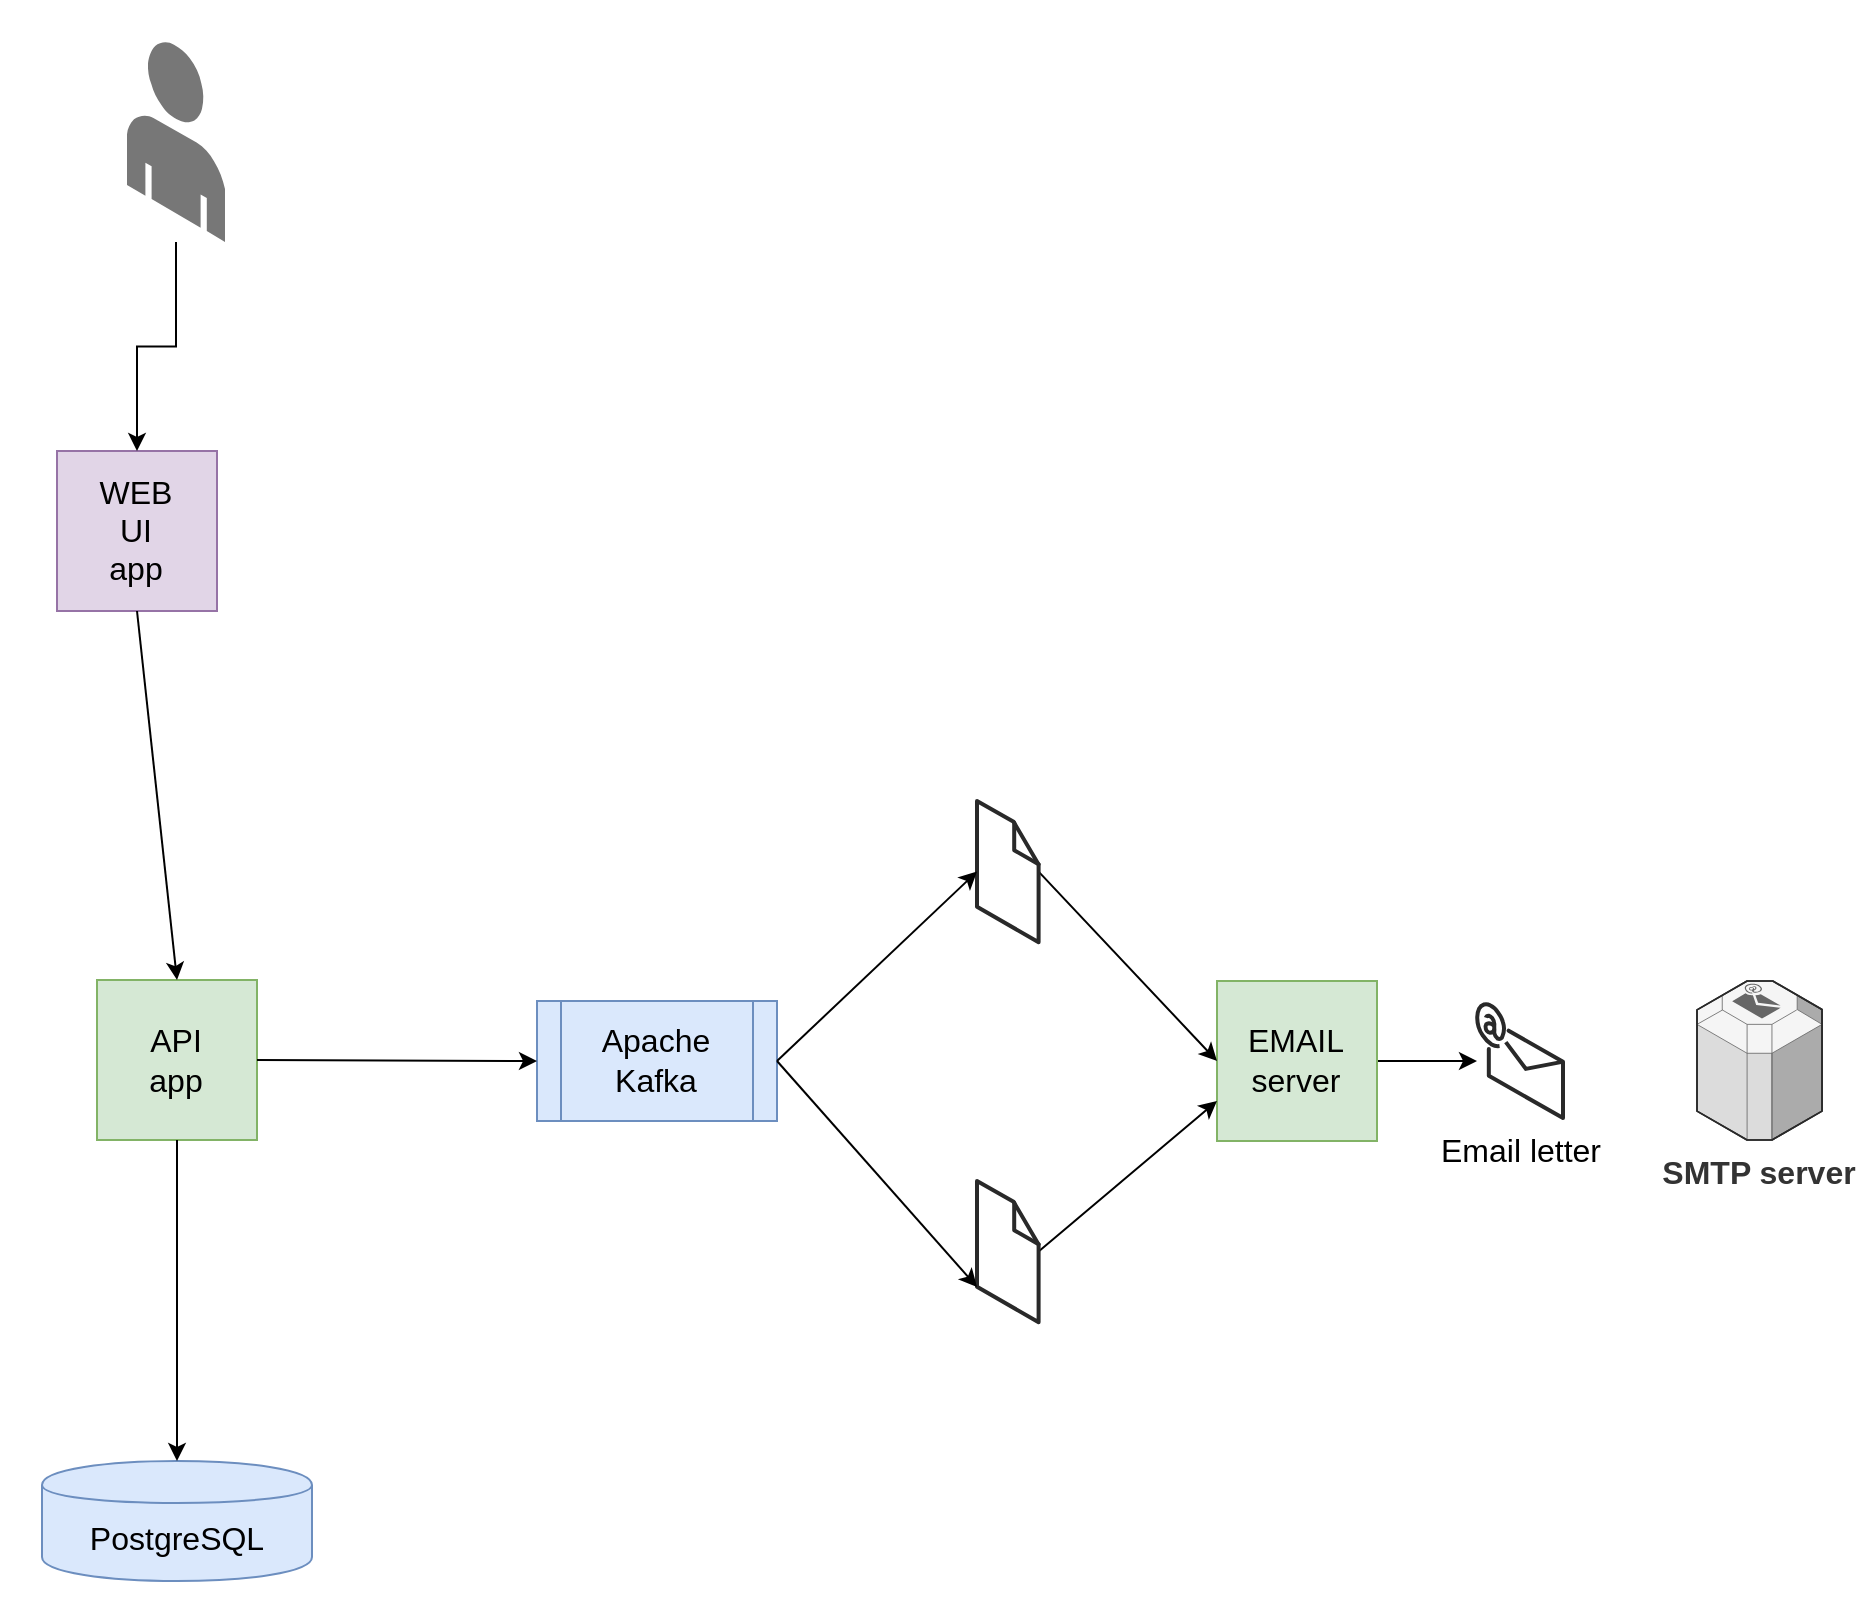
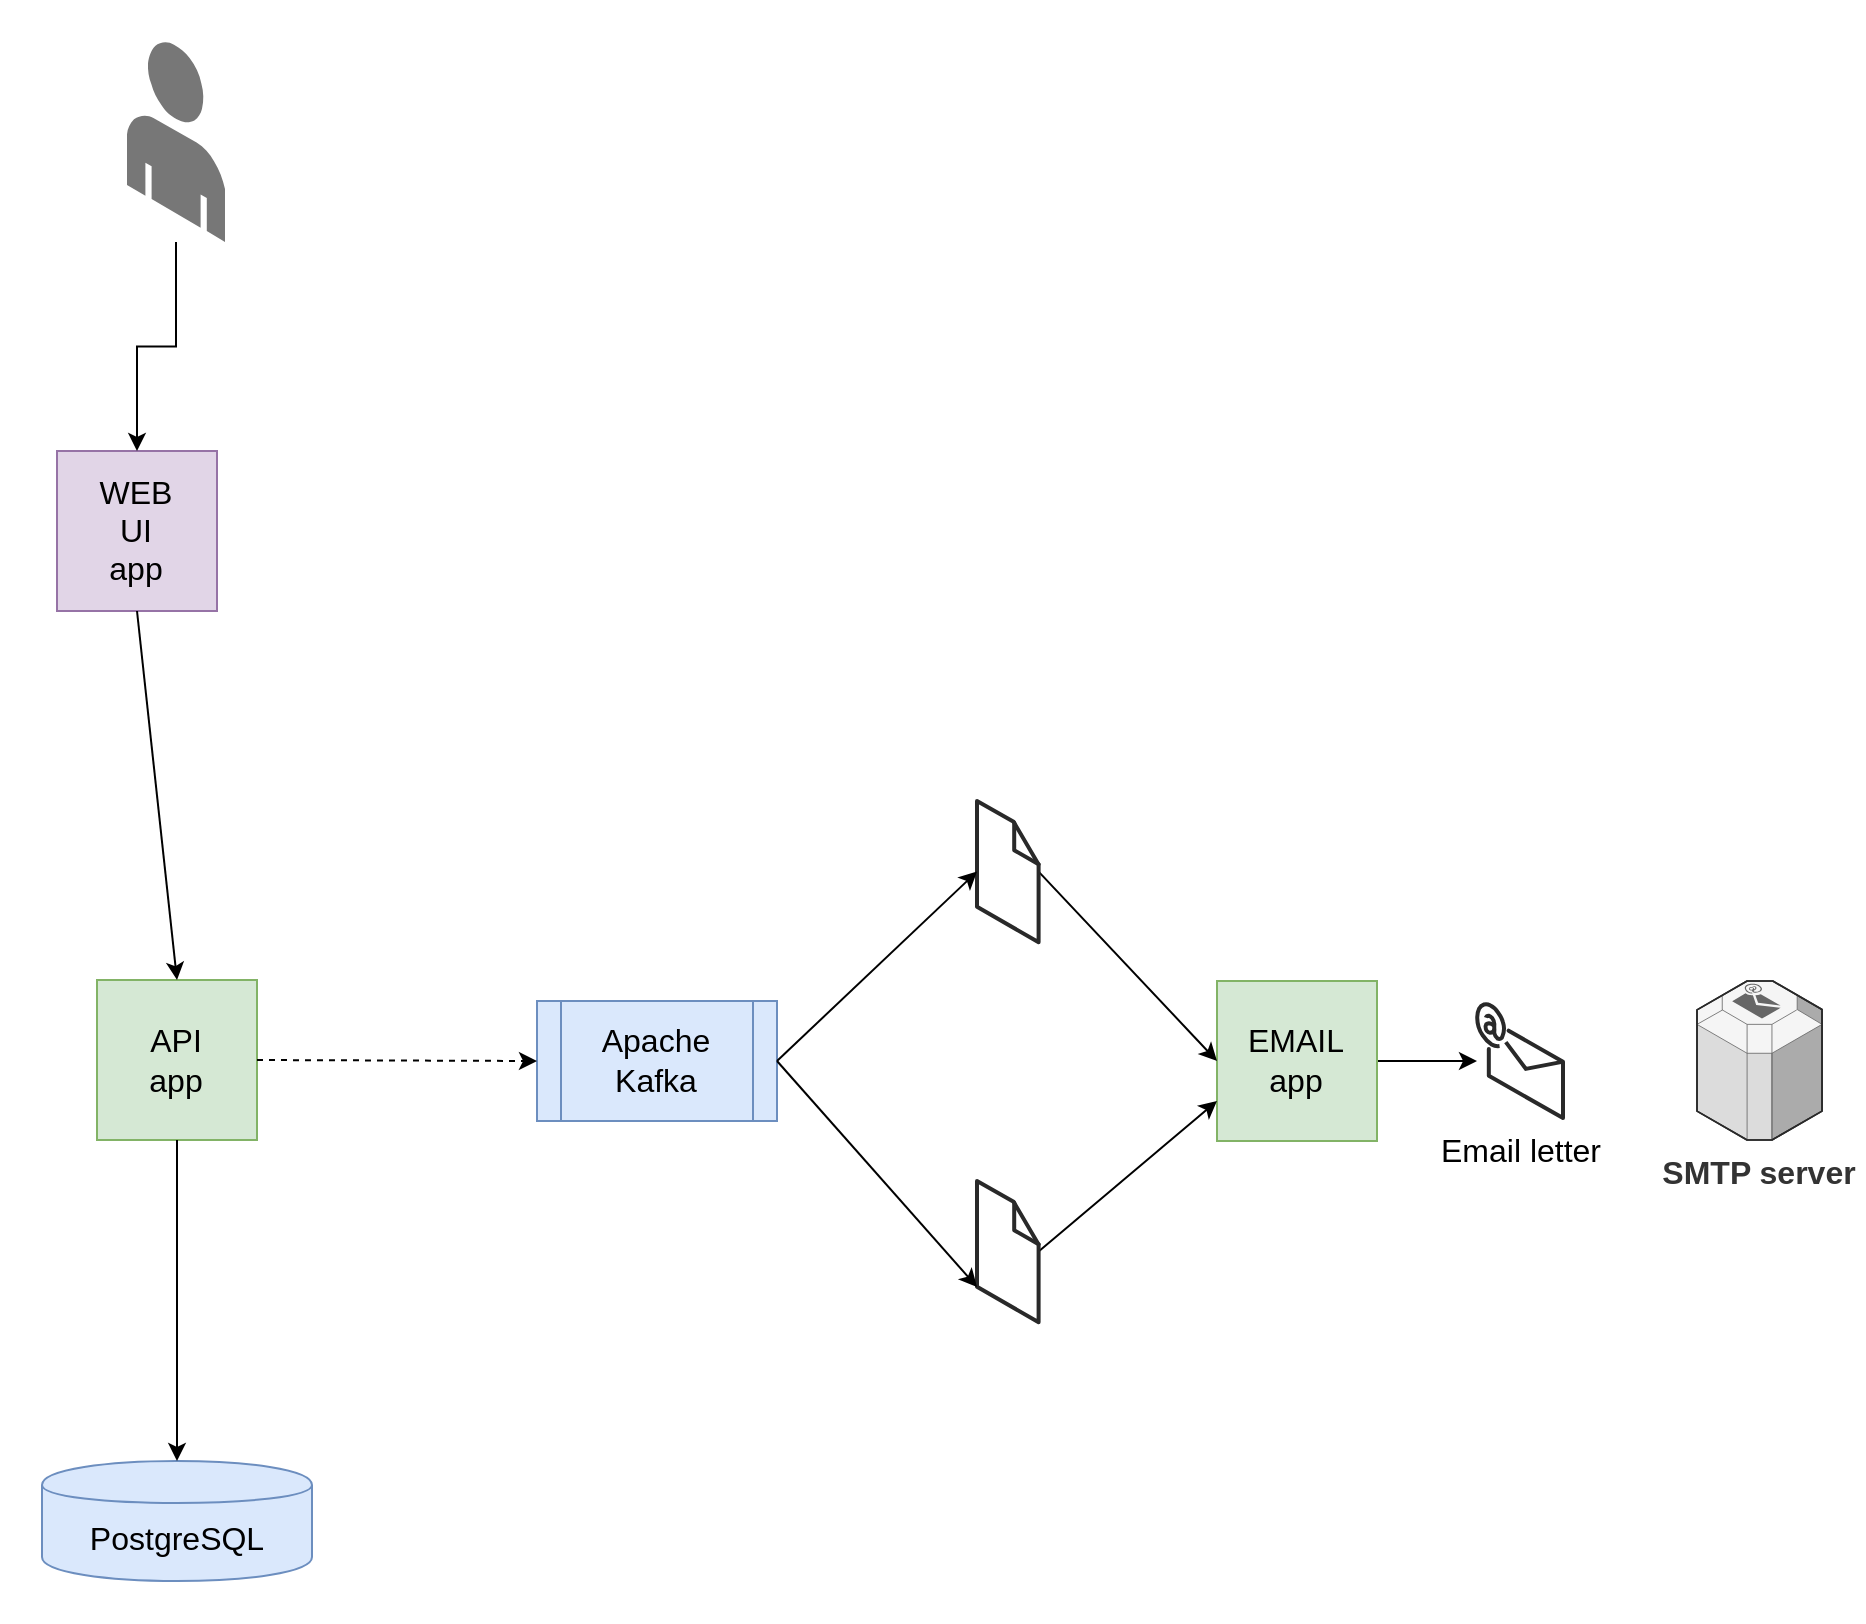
edge "API app" -> "Apache Kafka": style solid -> dashed
node "EMAIL server": label "EMAIL server" -> "EMAIL app"
